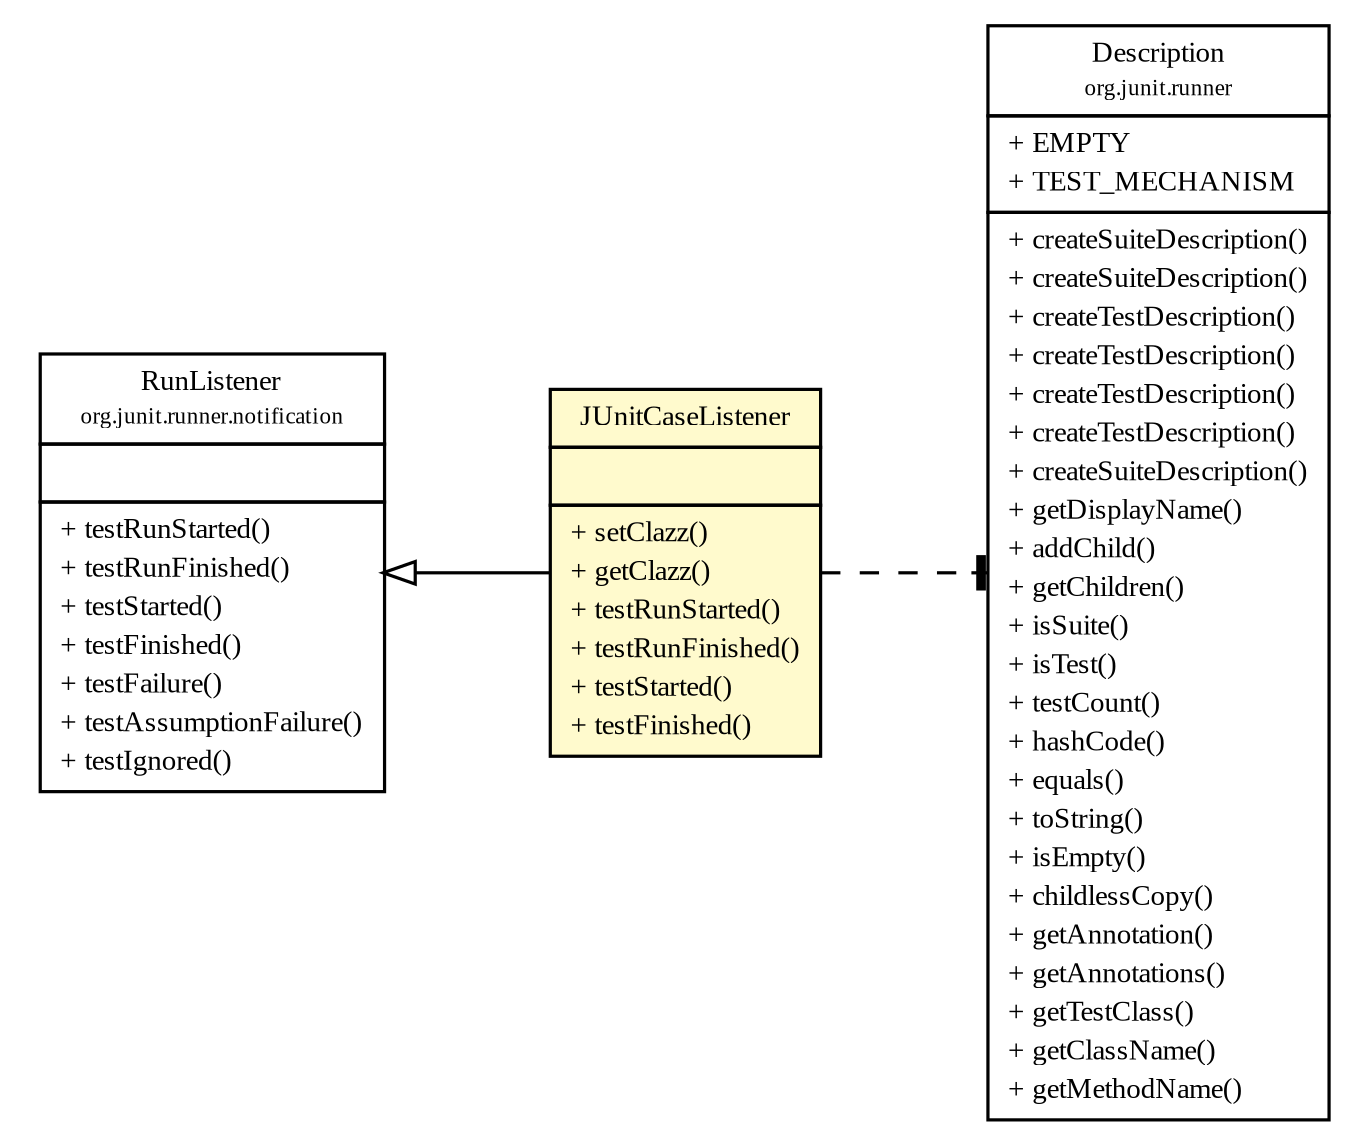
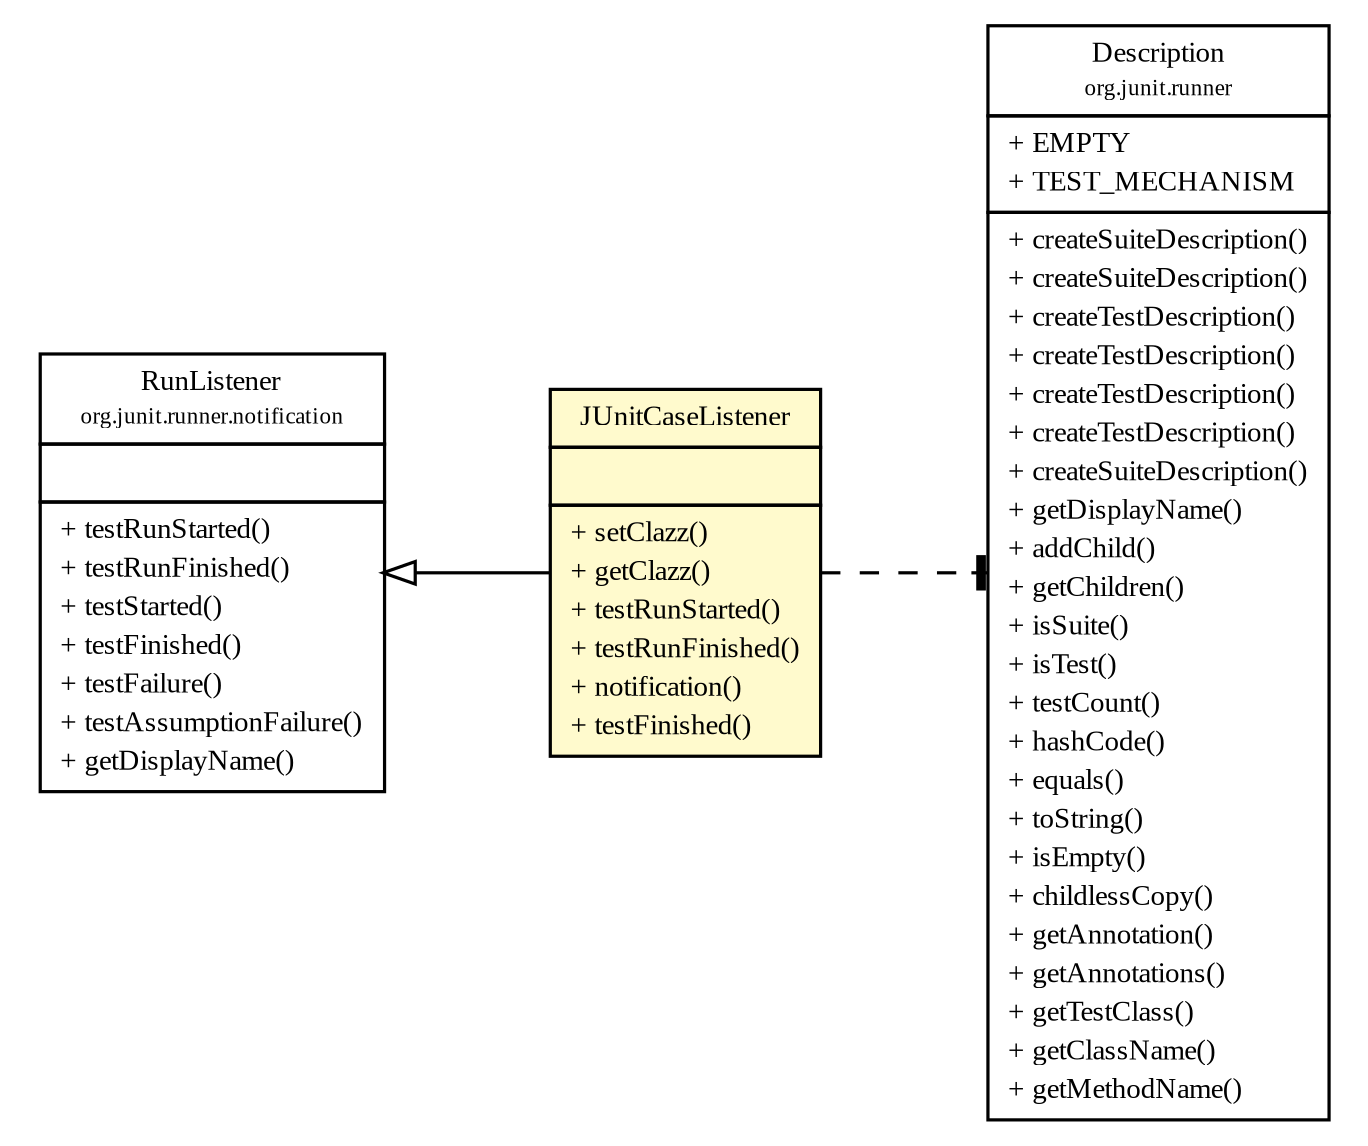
node "JUnitCaseListener": text "+ testStarted()" -> "+ notification()"
node "RunListener": text "+ testIgnored()" -> "+ getDisplayName()"
